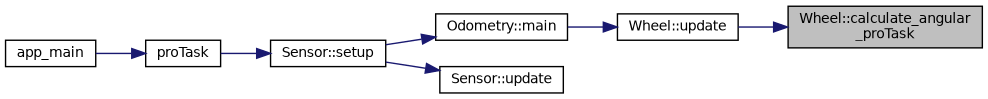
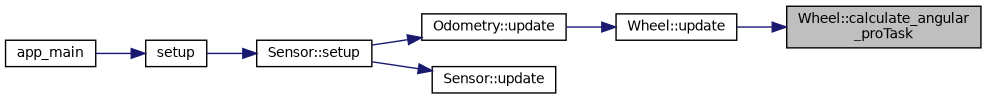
node "Odometry::main": label "Odometry::main" -> "Odometry::update"
node "proTask": label "proTask" -> "setup"
